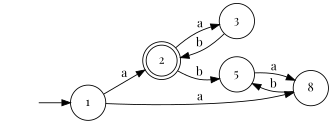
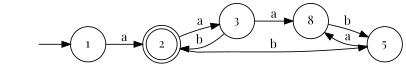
edge "1" -> "8": now "3" -> "8"
